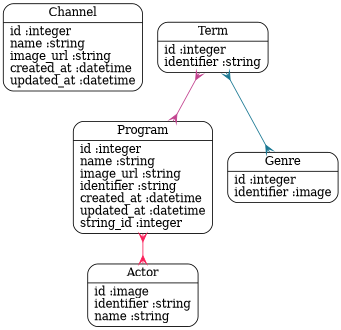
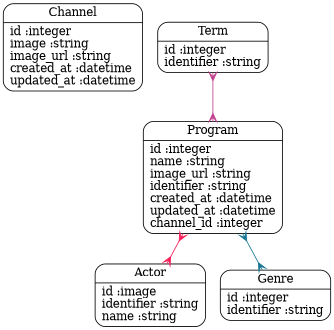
node "Channel": text "name :string" -> "image :string"
edge "Term" -- "Genre": now "Program" -- "Genre"
node "Genre": text "identifier :image" -> "identifier :string"
node "Program": text "string_id :integer" -> "channel_id :integer"
